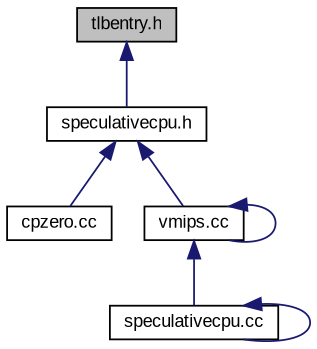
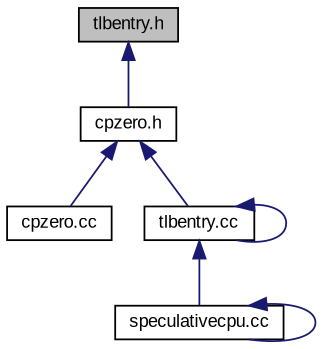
node "speculativecpu.h": label "speculativecpu.h" -> "cpzero.h"
node "vmips.cc": label "vmips.cc" -> "tlbentry.cc"
